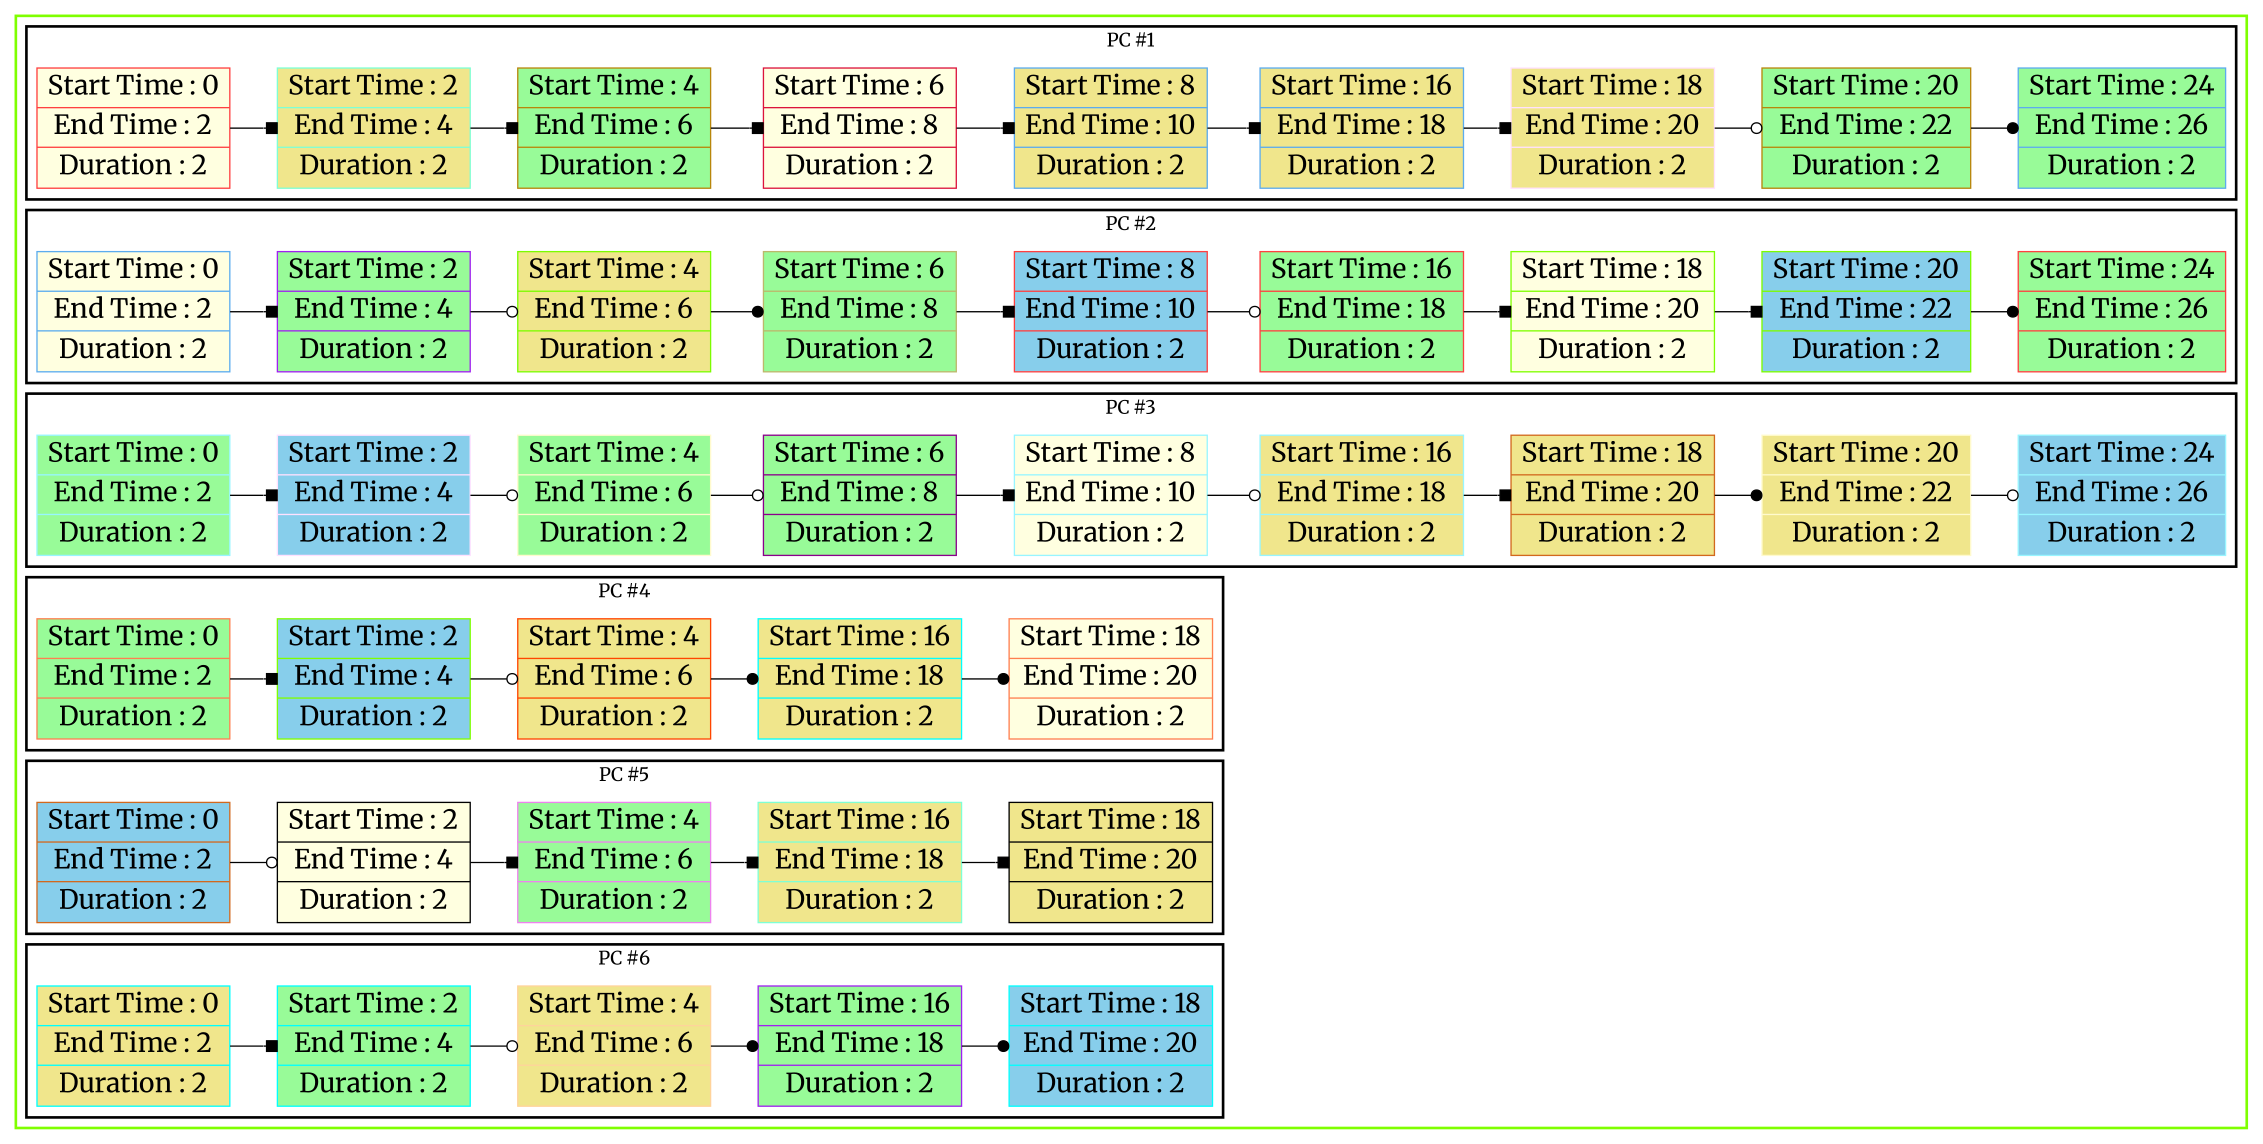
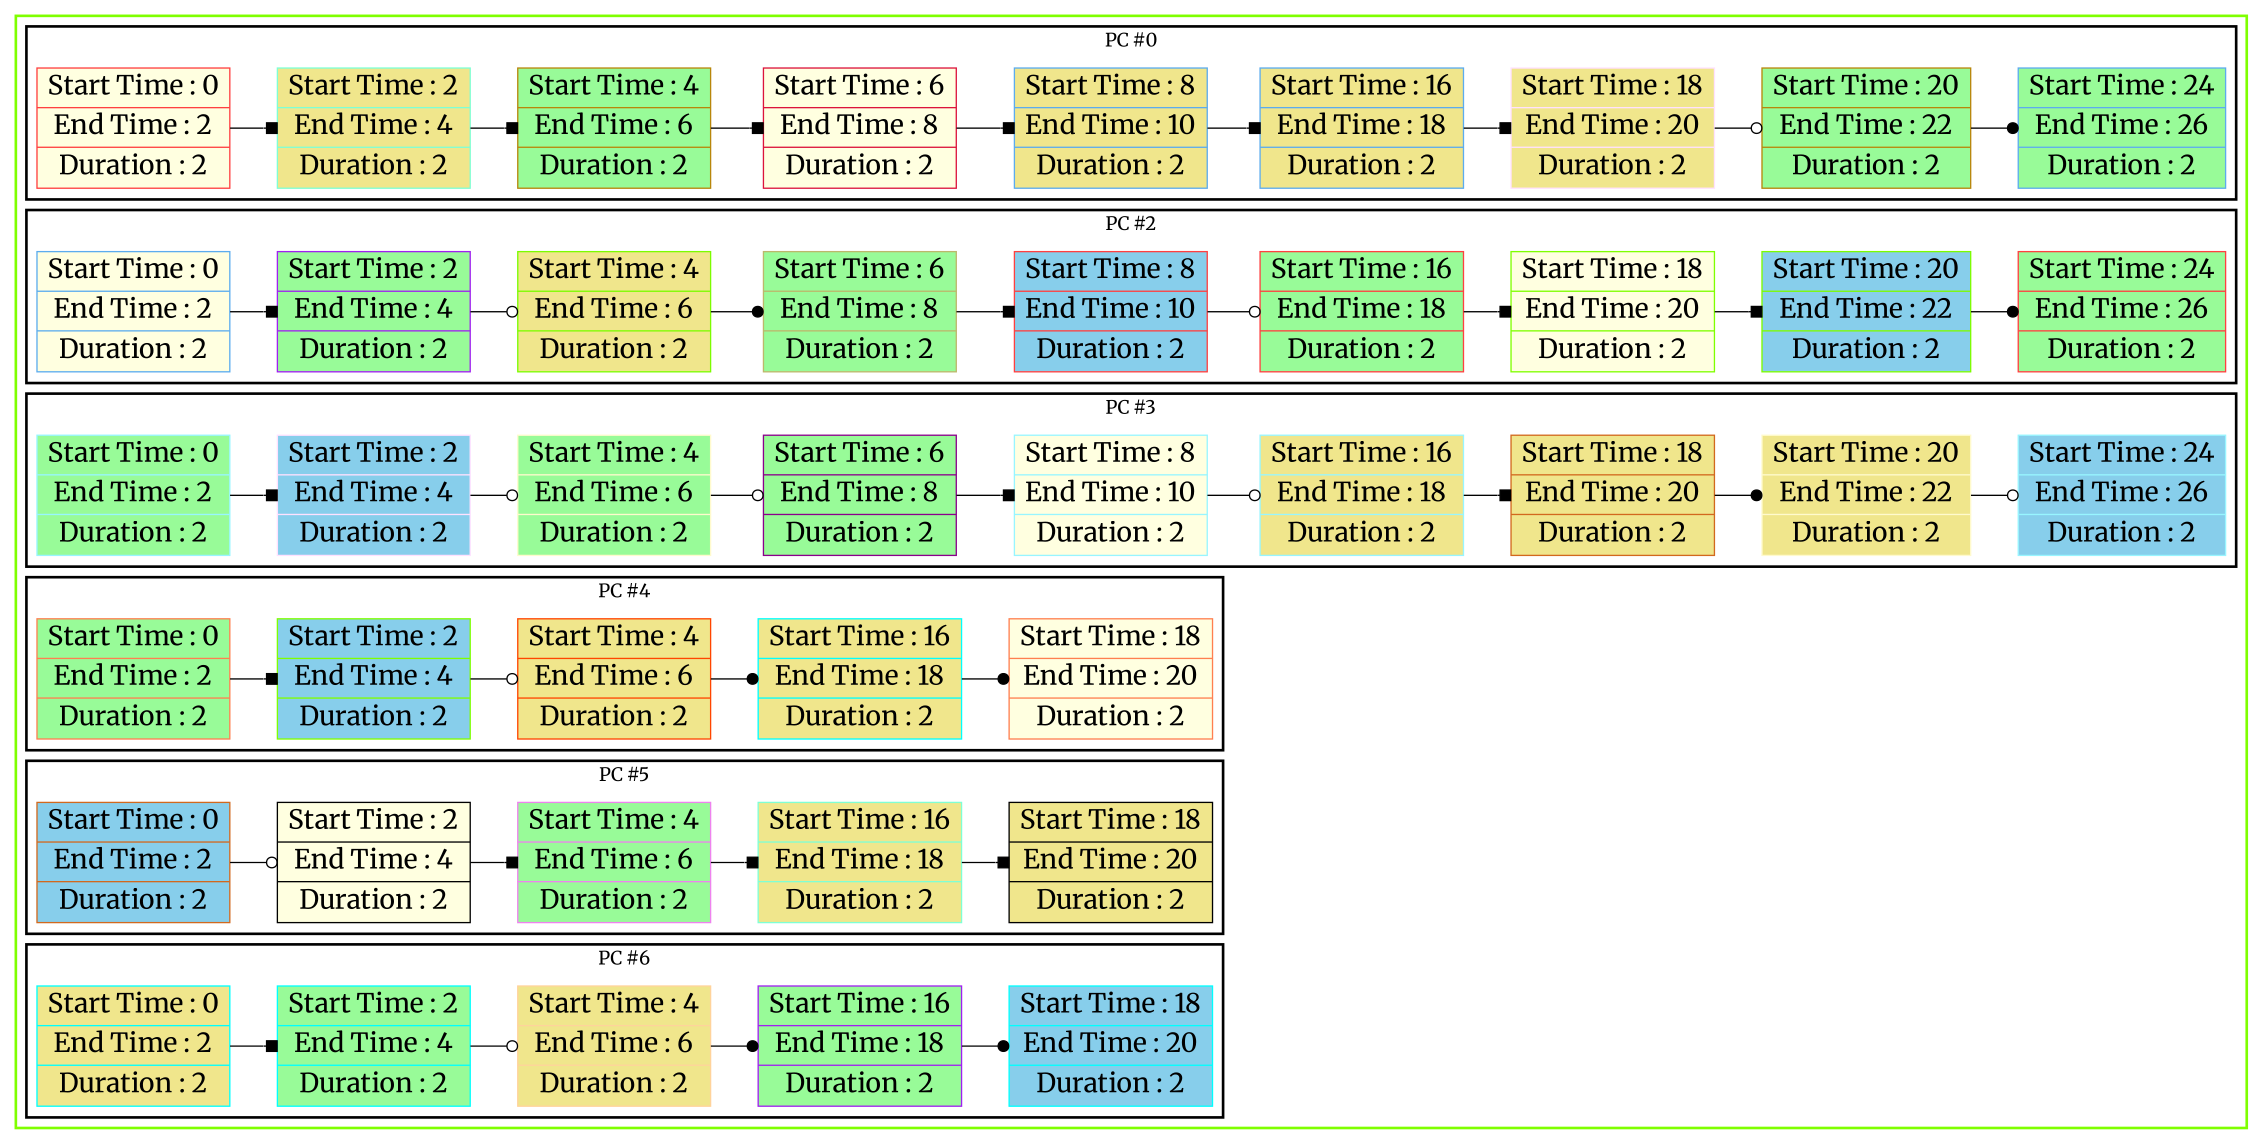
cluster "PC #1": label "PC #1" -> "PC #0"
